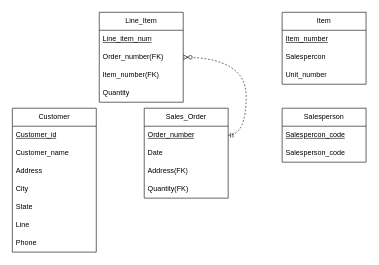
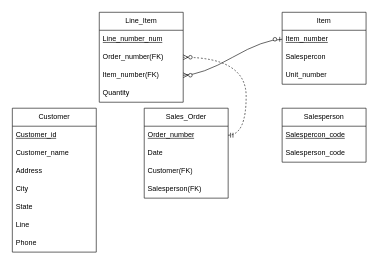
node "Line_item_num": label "Line_item_num" -> "Line_number_num"
edge "Item_number" -- "Item_number(FK)": added
node "Address(FK)": label "Address(FK)" -> "Customer(FK)"
node "Quantity(FK)": label "Quantity(FK)" -> "Salesperson(FK)"
